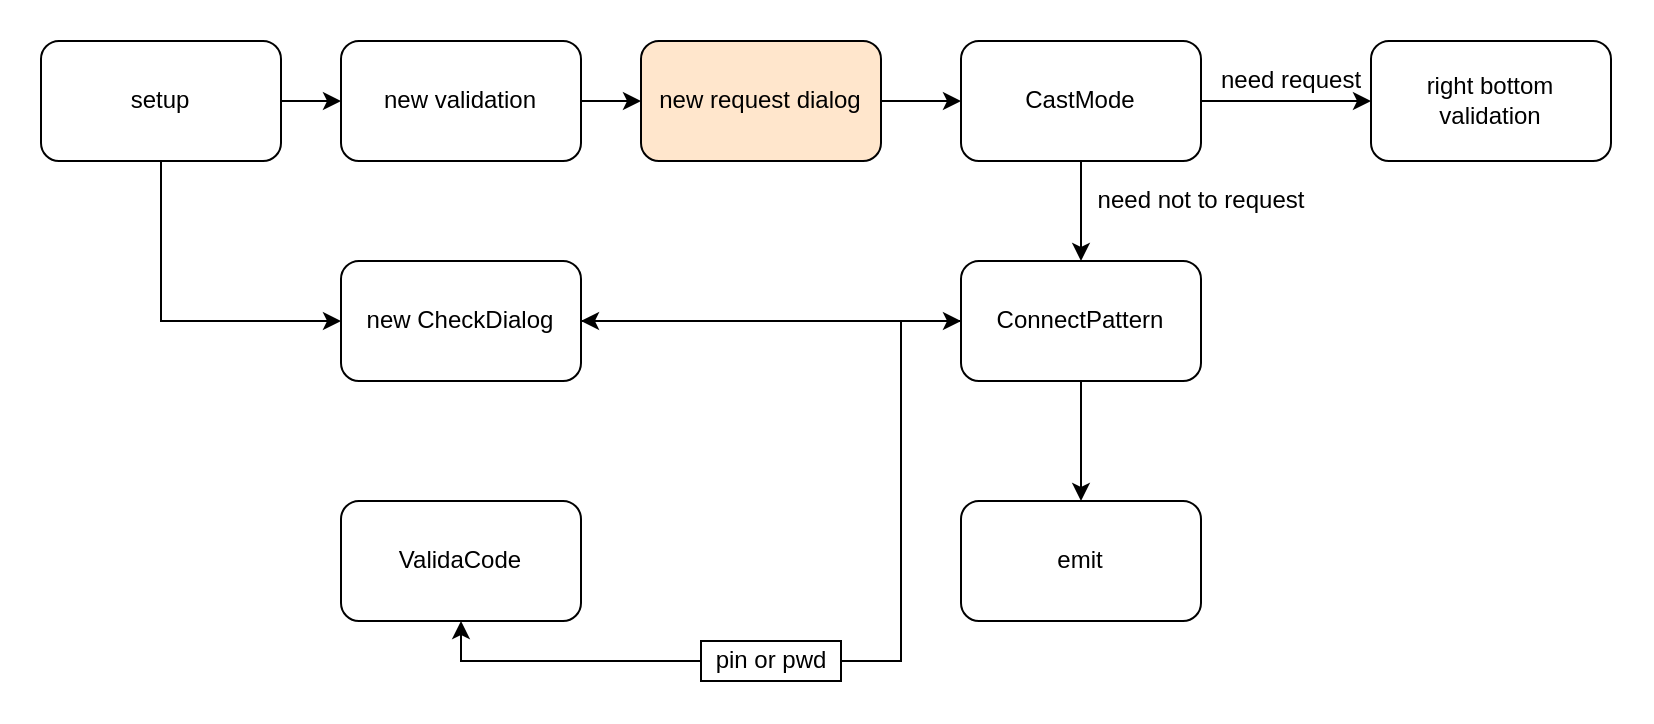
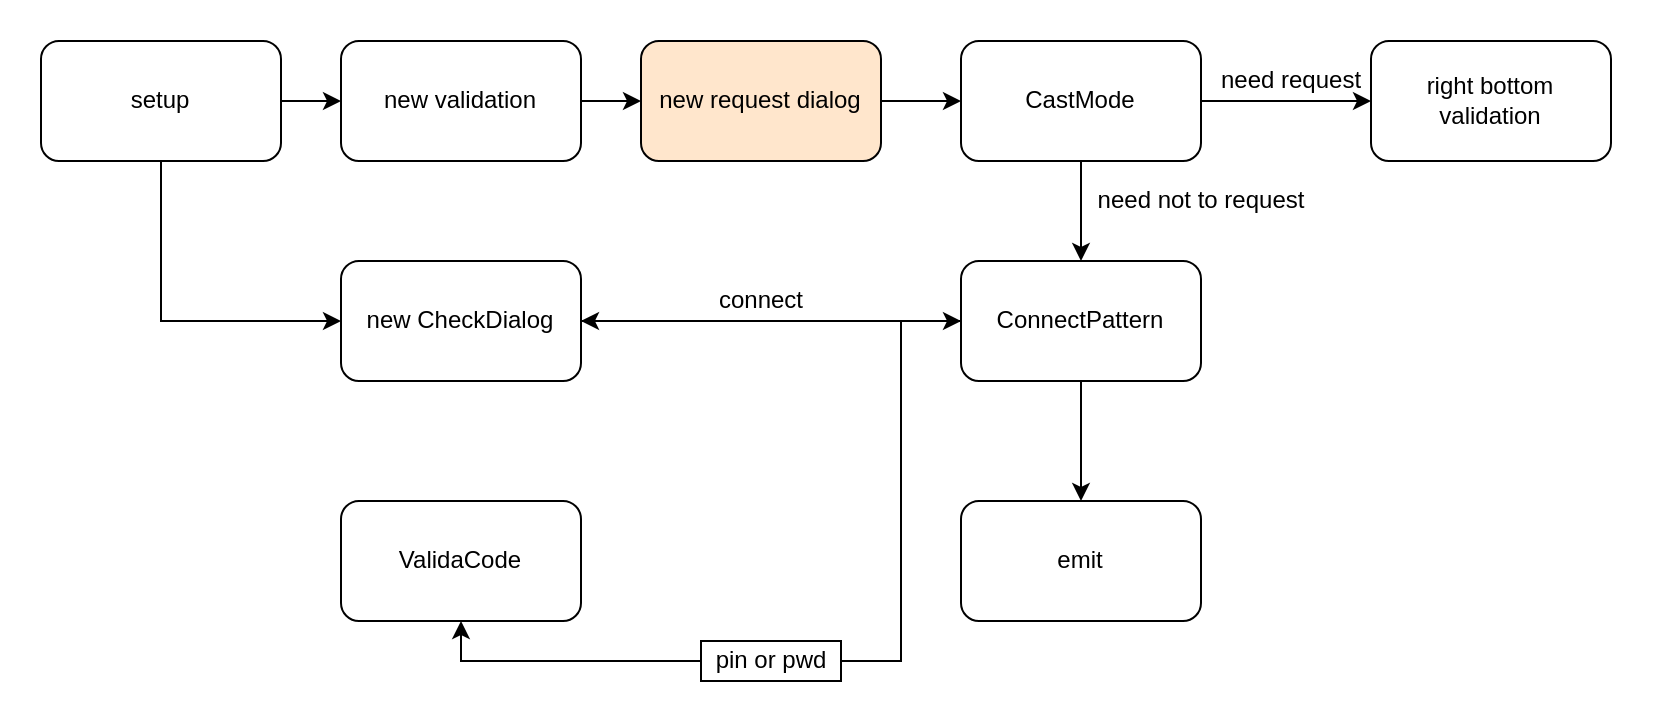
node "connect": added
